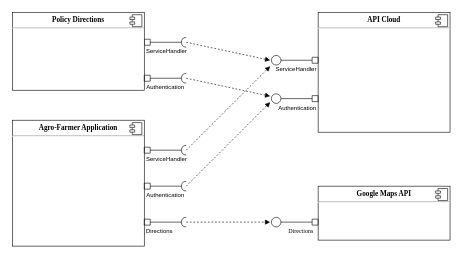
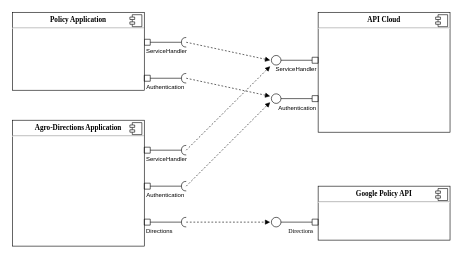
node "Policy Directions": label "Policy Directions" -> "Policy Application"
node "Agro-Farmer Application": label "Agro-Farmer Application" -> "Agro-Directions Application"
node "Google Maps API": label "Google Maps API" -> "Google Policy API"
